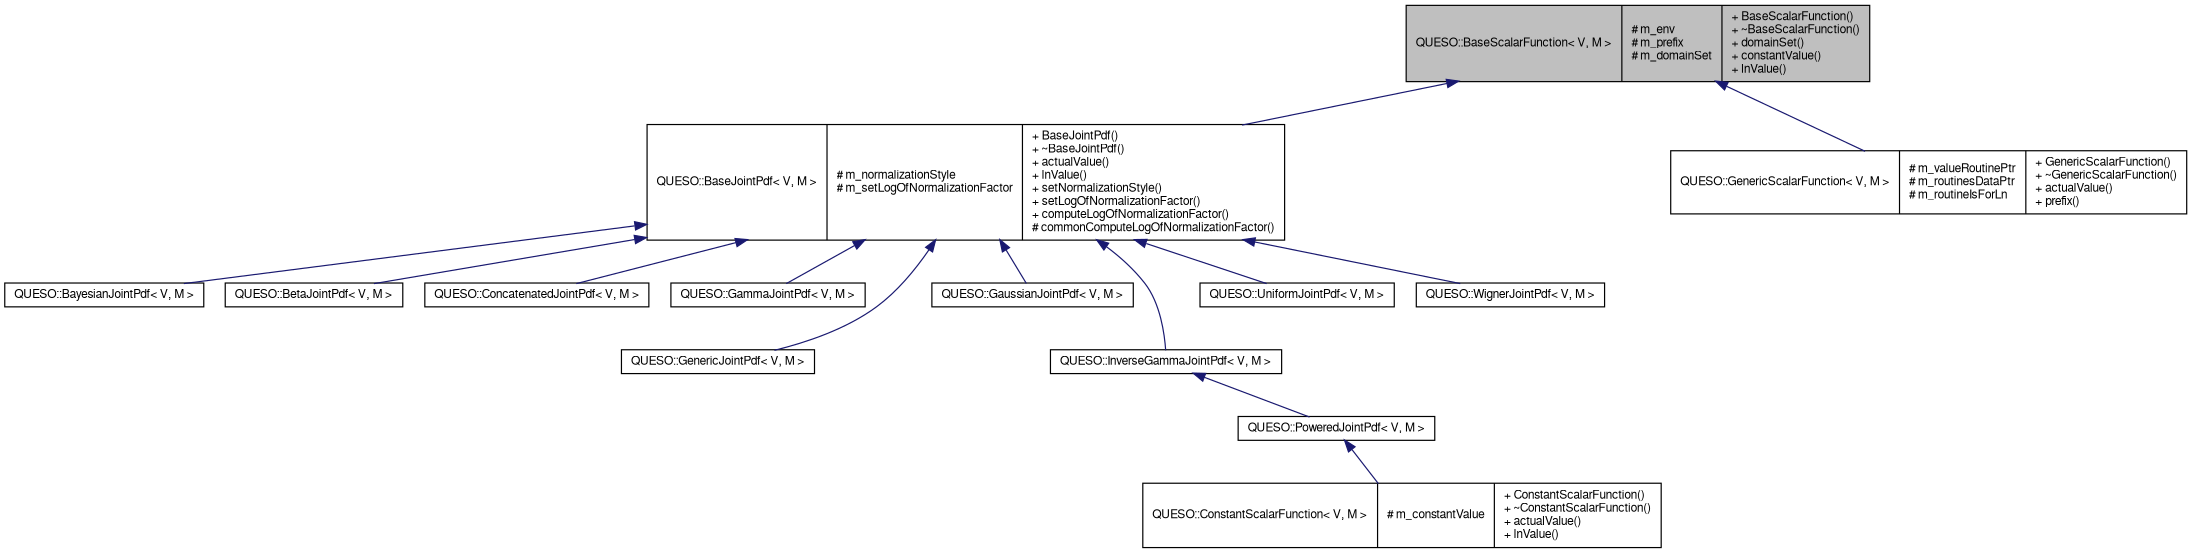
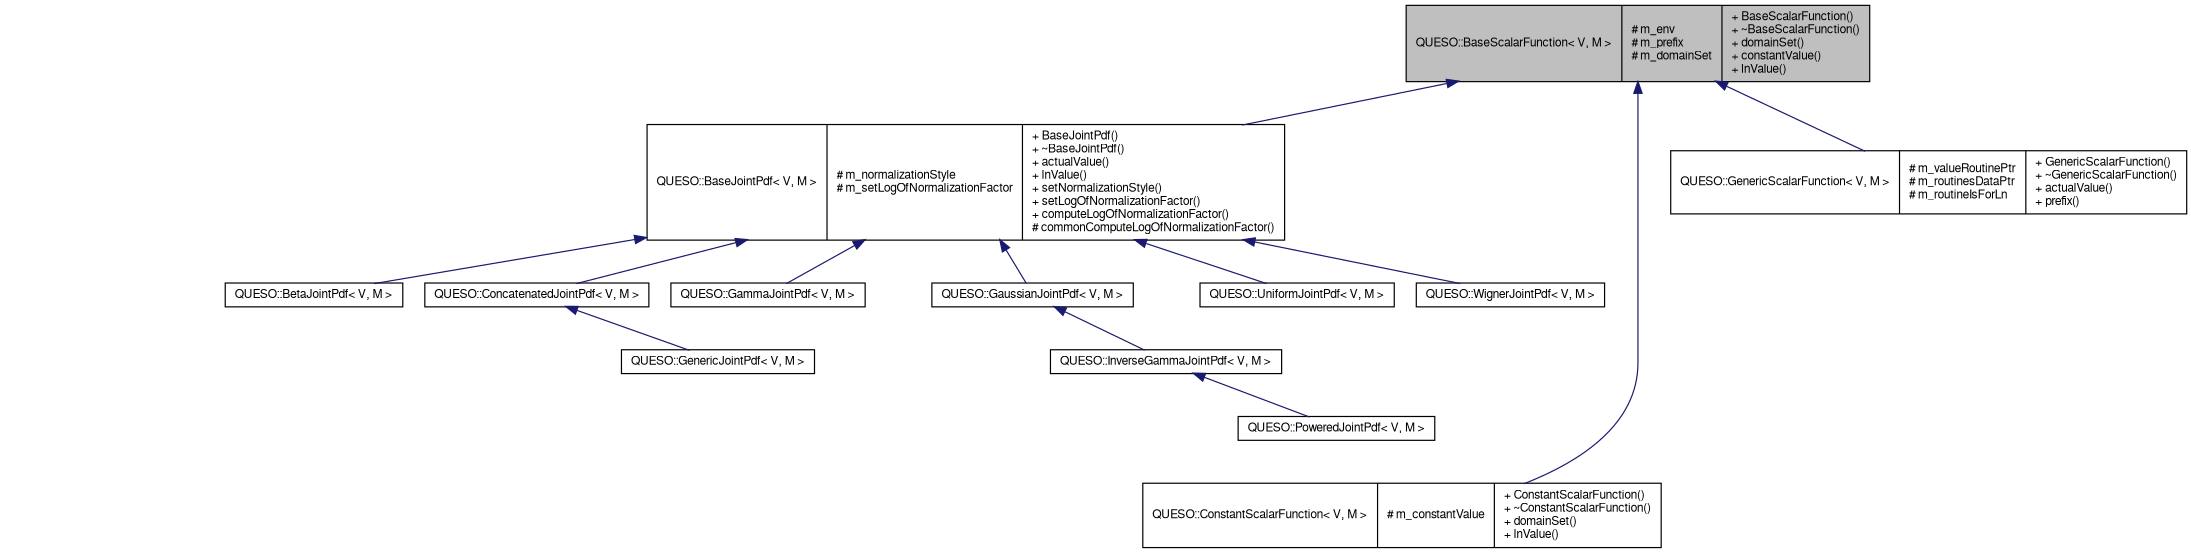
edge "QUESO::InverseGammaJointPdf< V, M >" -> "QUESO::BaseJointPdf< V, M >": now "QUESO::InverseGammaJointPdf< V, M >" -> "QUESO::GaussianJointPdf< V, M >"
node "QUESO::BayesianJointPdf< V, M >": removed
edge "QUESO::GenericJointPdf< V, M >" -> "QUESO::BaseJointPdf< V, M >": now "QUESO::GenericJointPdf< V, M >" -> "QUESO::ConcatenatedJointPdf< V, M >"
edge "QUESO::ConstantScalarFunction< V, M >" -> "QUESO::PoweredJointPdf< V, M >": now "QUESO::ConstantScalarFunction< V, M >" -> "QUESO::BaseScalarFunction< V, M >"
node "QUESO::ConstantScalarFunction< V, M >": text "+ actualValue()" -> "+ domainSet()"
